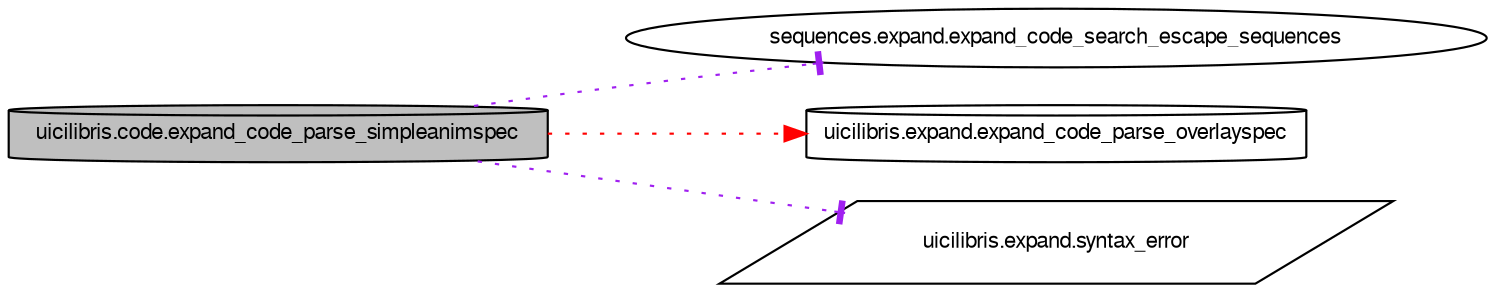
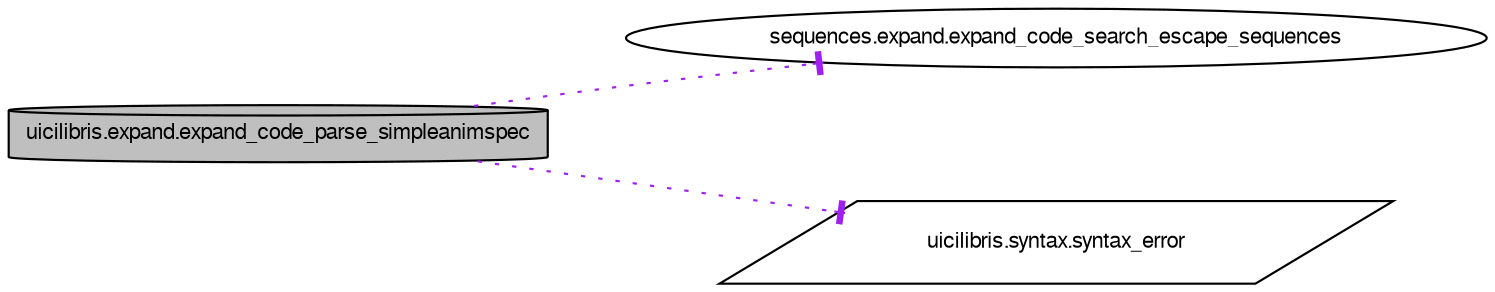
node "uicilibris.code.expand_code_parse_simpleanimspec": label "uicilibris.code.expand_code_parse_simpleanimspec" -> "uicilibris.expand.expand_code_parse_simpleanimspec"
node "uicilibris.expand.expand_code_parse_overlayspec": removed
node "uicilibris.expand.syntax_error": label "uicilibris.expand.syntax_error" -> "uicilibris.syntax.syntax_error"
